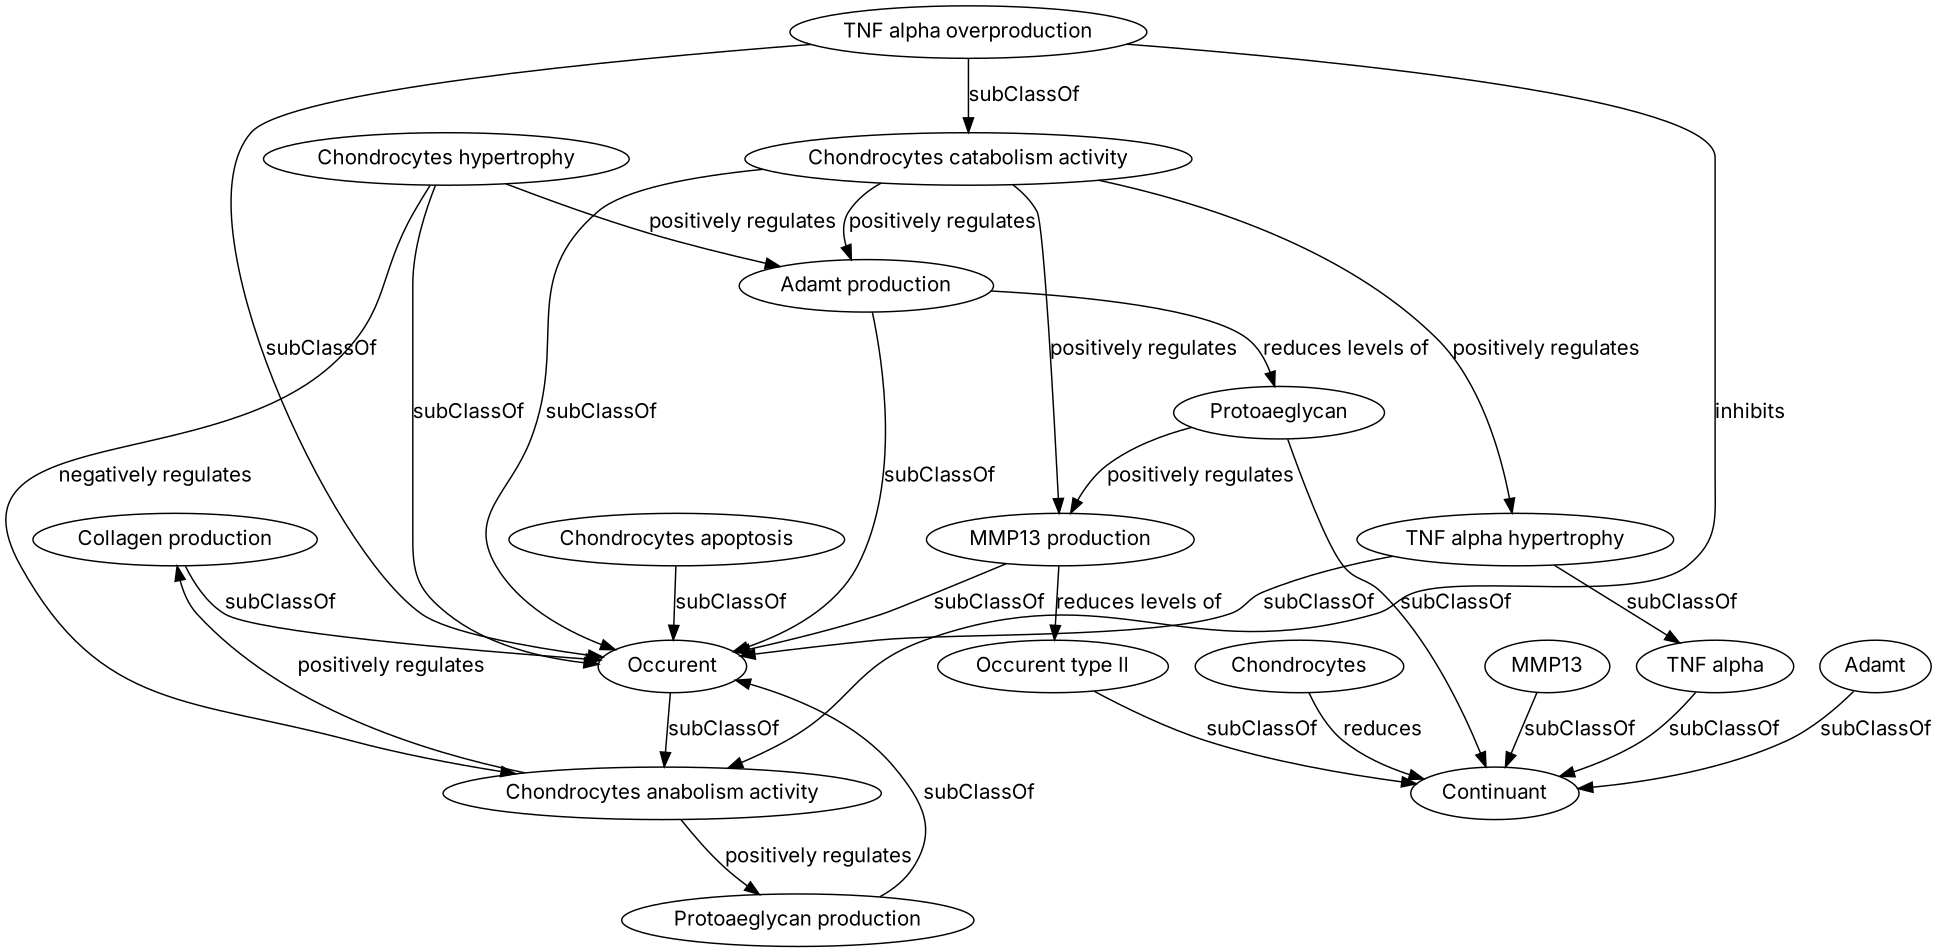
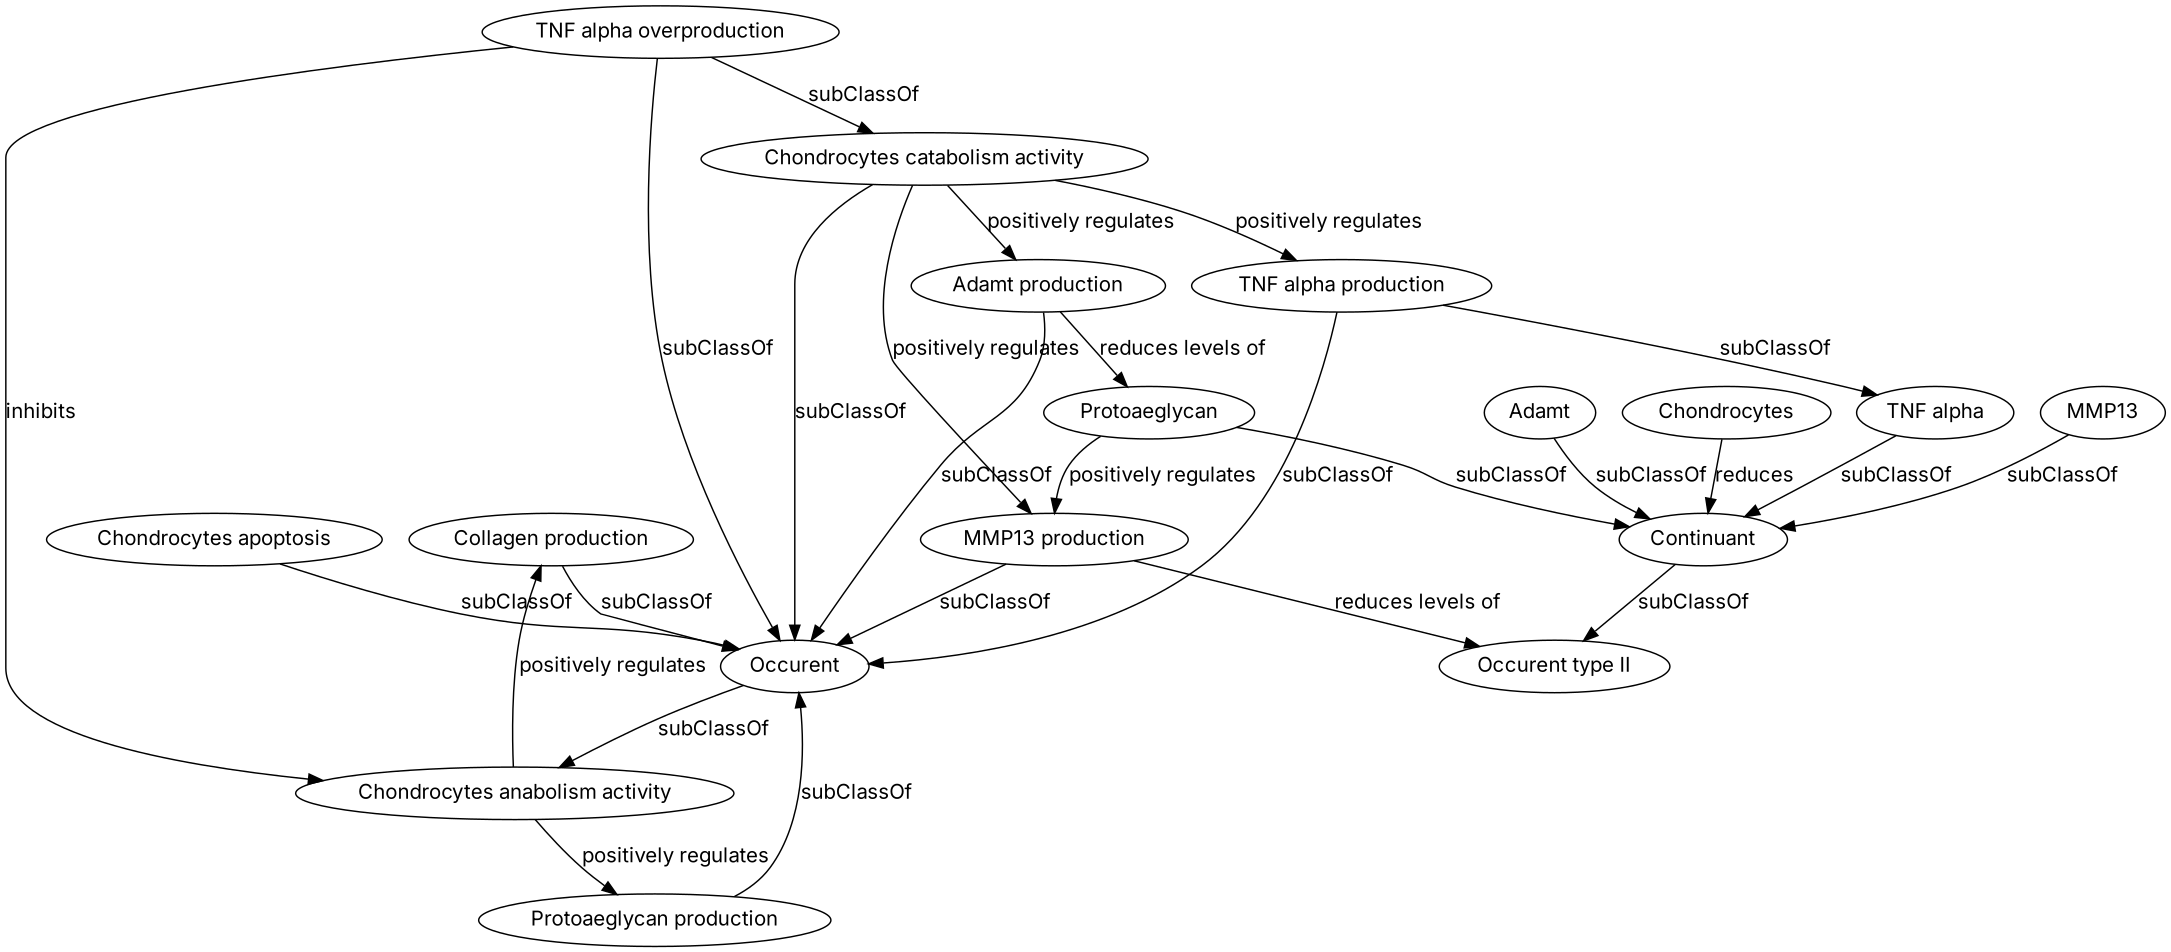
node "Chondrocytes hypertrophy": removed
node "TNF alpha hypertrophy": label "TNF alpha hypertrophy" -> "TNF alpha production"
edge "Occurent type II" -> "Continuant": reversed
